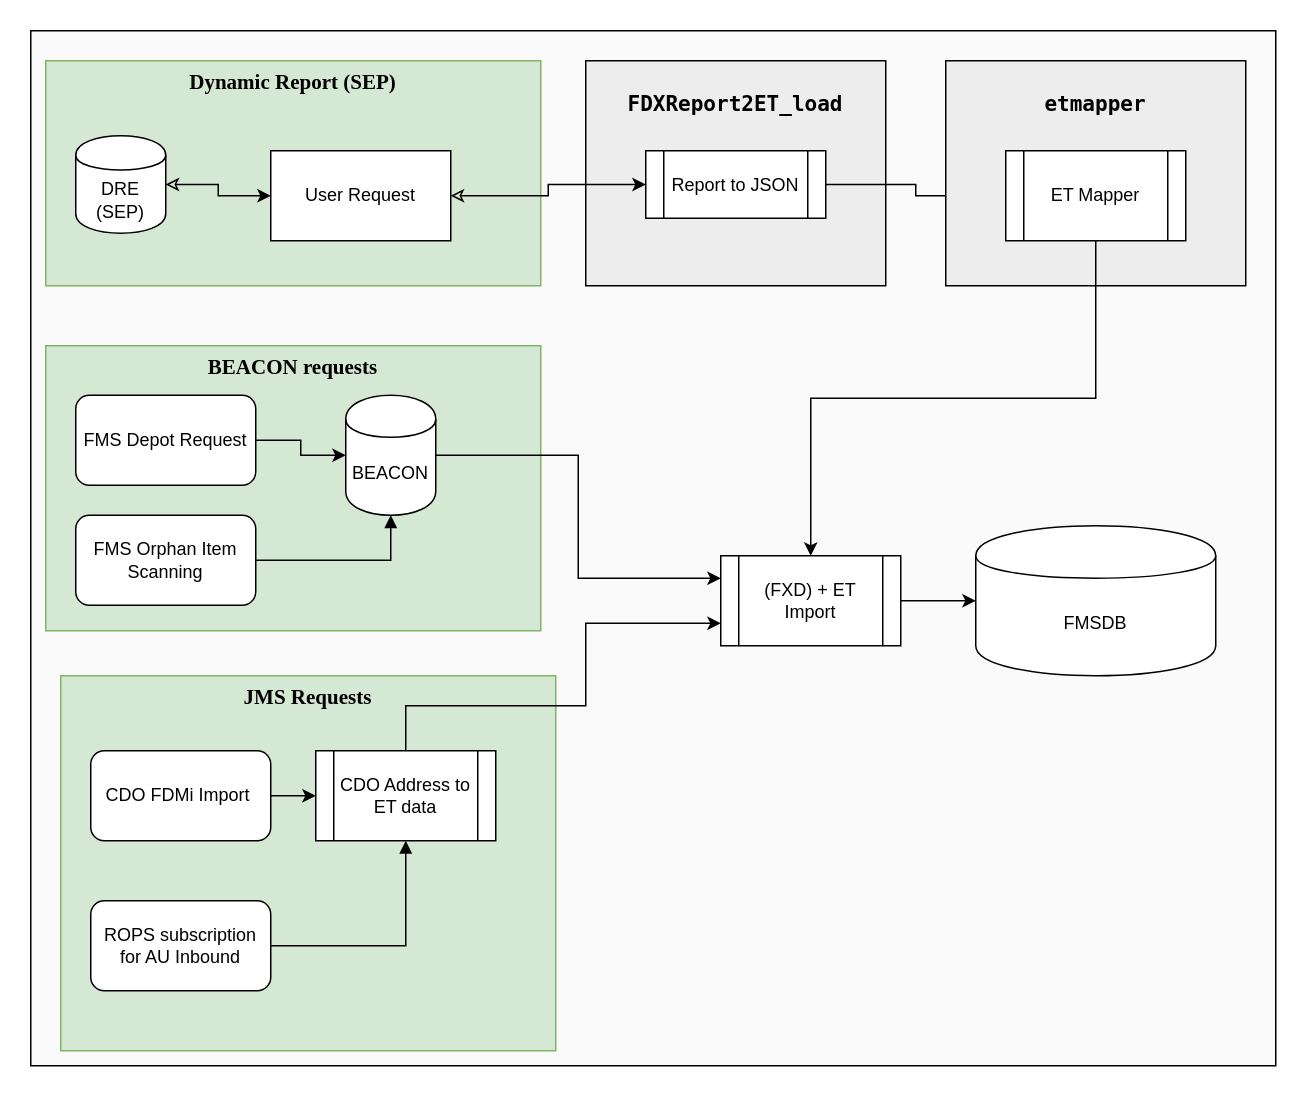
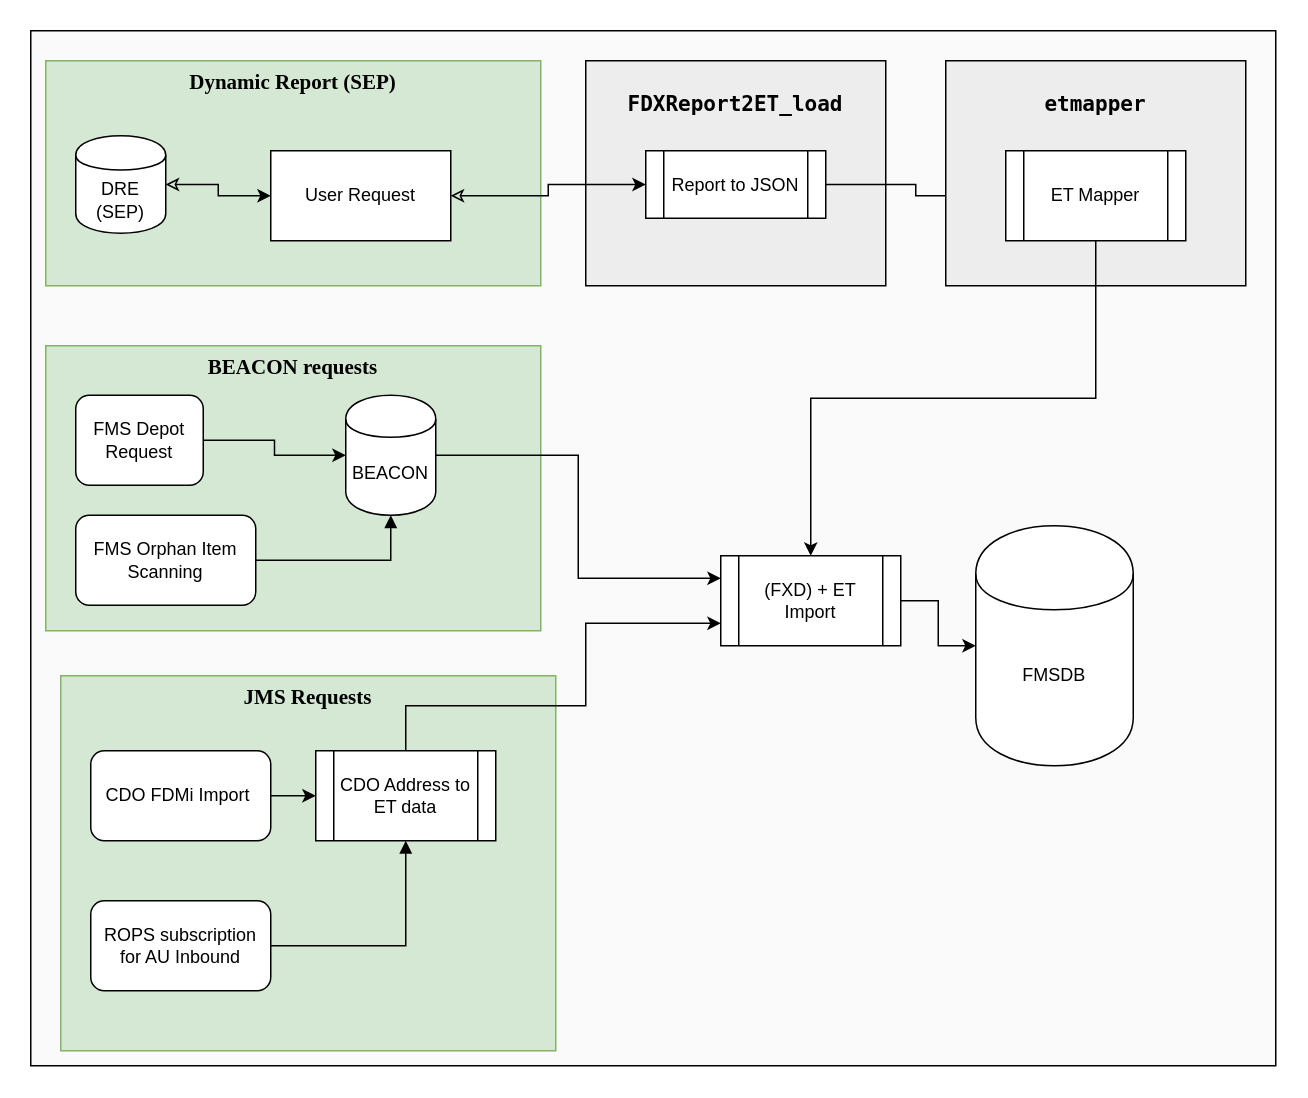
node "FMS Depot Request": size 180x90 -> 128x90
node "FMSDB": size 240x150 -> 158x240
